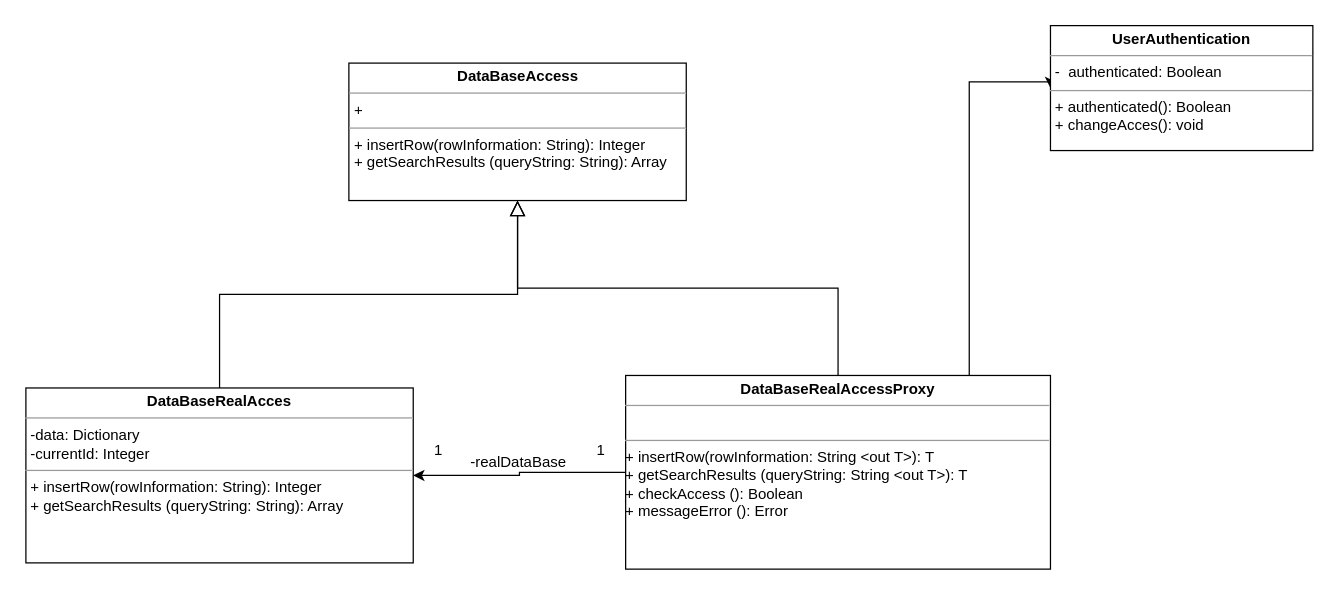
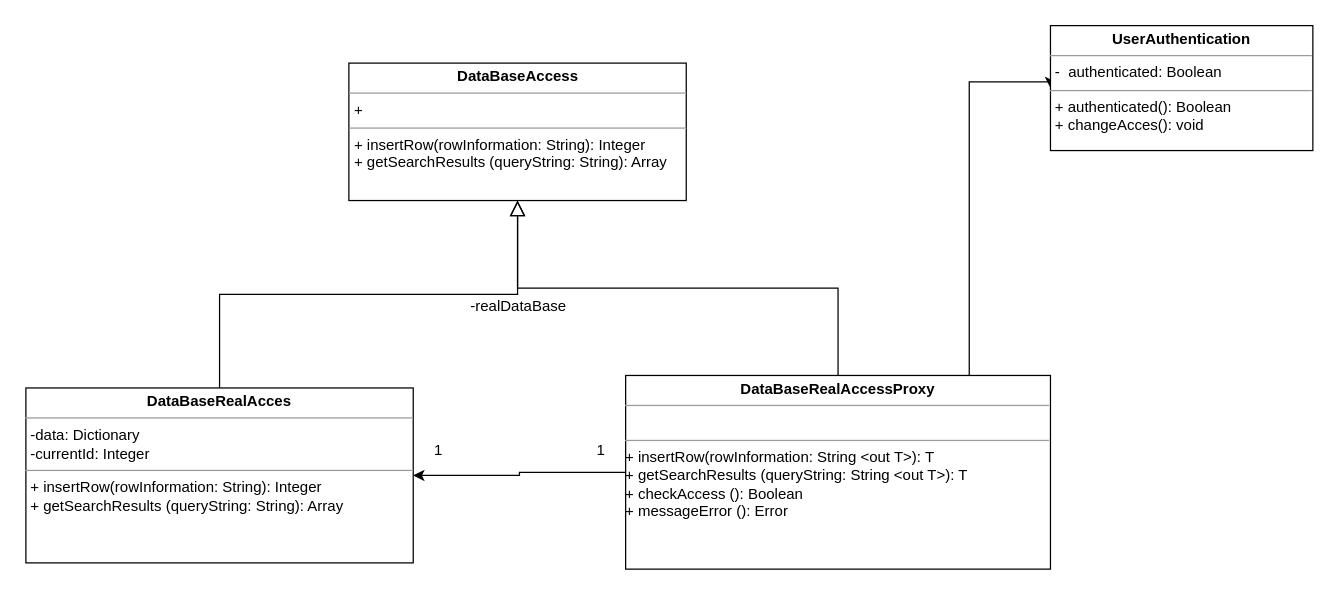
node "-realDataBase": moved (518, 463) -> (518, 307)
